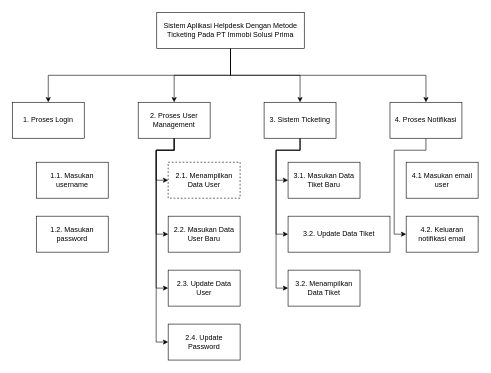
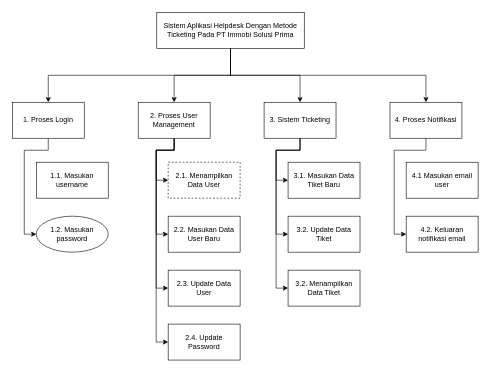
edge "1. Proses Login" -> "1.2. Masukan password": added
node "1.2. Masukan password": shape rectangle -> ellipse
node "3.2. Update Data Tiket": size 102x36 -> 72x36
